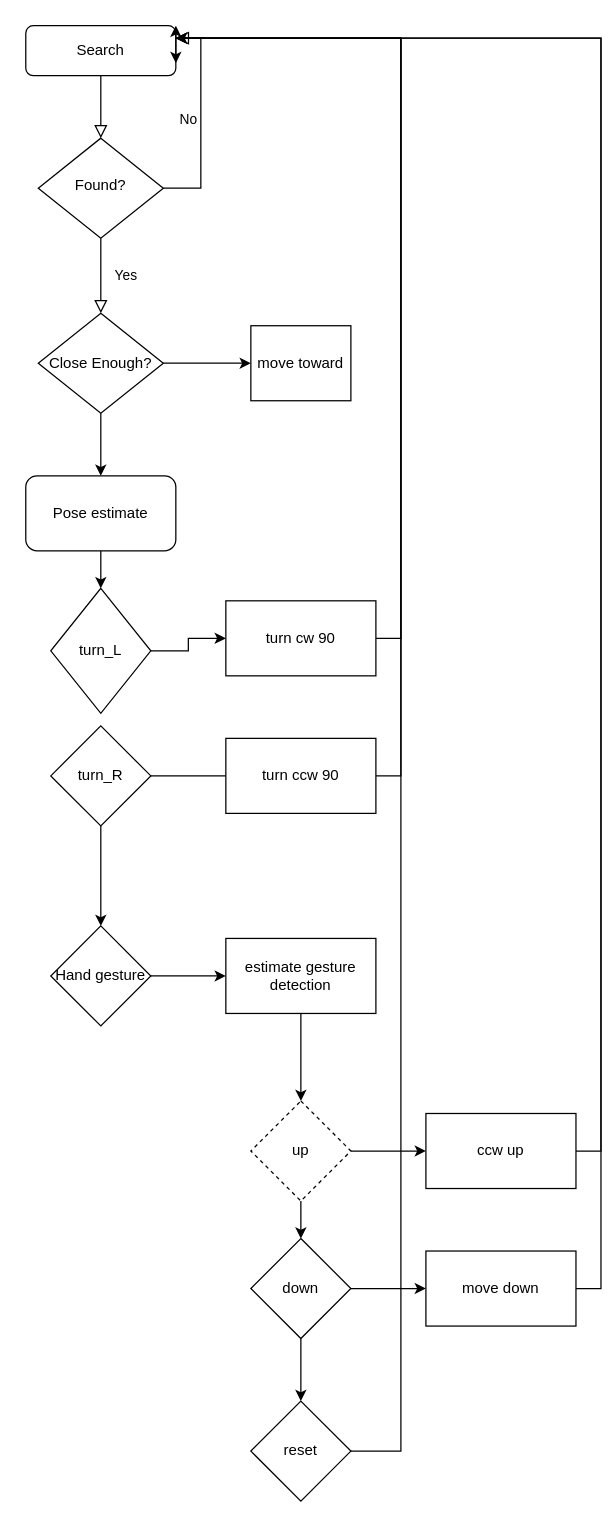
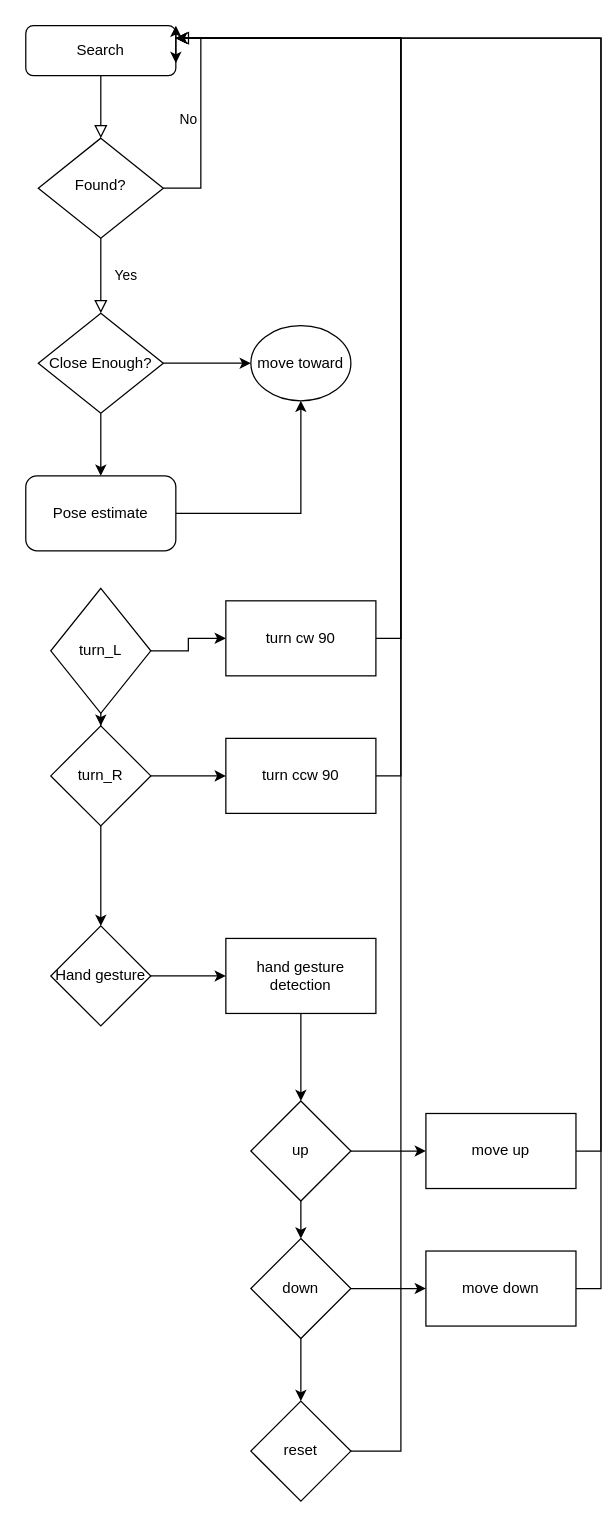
node "move toward": shape rectangle -> ellipse
edge "Pose estimate" -> "turn_L": now "Pose estimate" -> "move toward"
edge "turn_L" -> "turn_R": added
edge "turn_R" -- "turn ccw 90": arrowhead none -> classic
node "estimate gesture detection": label "estimate gesture detection" -> "hand gesture detection"
node "up": style dashed -> solid
node "ccw up": label "ccw up" -> "move up"
